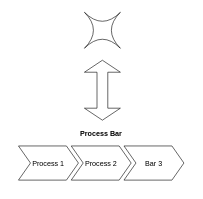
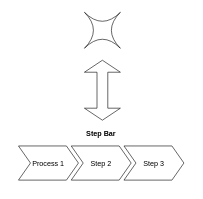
node "Process Bar": label "Process Bar" -> "Step Bar"
node "Process 2": label "Process 2" -> "Step 2"
node "Bar 3": label "Bar 3" -> "Step 3"
